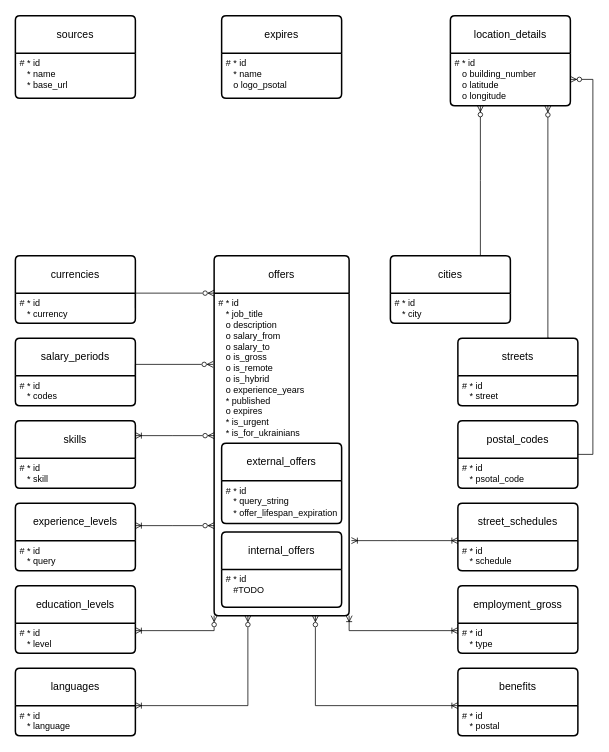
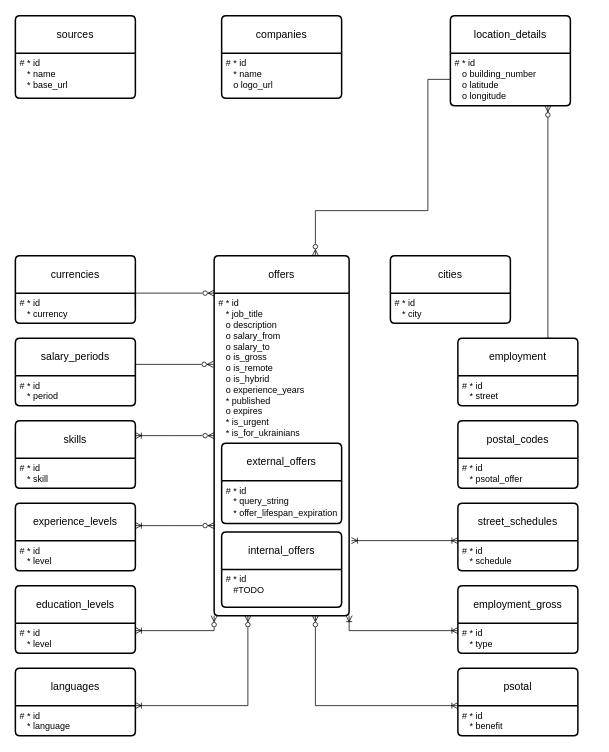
node "expires": label "expires" -> "companies"
node "# * id * name o logo_psotal": label "# * id * name o logo_psotal" -> "# * id * name o logo_url"
edge "cities" -> "# * id o building_number o latitude o longitude": removed
edge "# * id o building_number o latitude o longitude" -> "offers": added
edge "postal_codes" -> "# * id o building_number o latitude o longitude": removed
node "streets": label "streets" -> "employment"
node "# * id * codes": label "# * id * codes" -> "# * id * period"
node "# * id * psotal_code": label "# * id * psotal_code" -> "# * id * psotal_offer"
node "# * id * query": label "# * id * query" -> "# * id * level"
node "benefits": label "benefits" -> "psotal"
node "# * id * postal": label "# * id * postal" -> "# * id * benefit"
